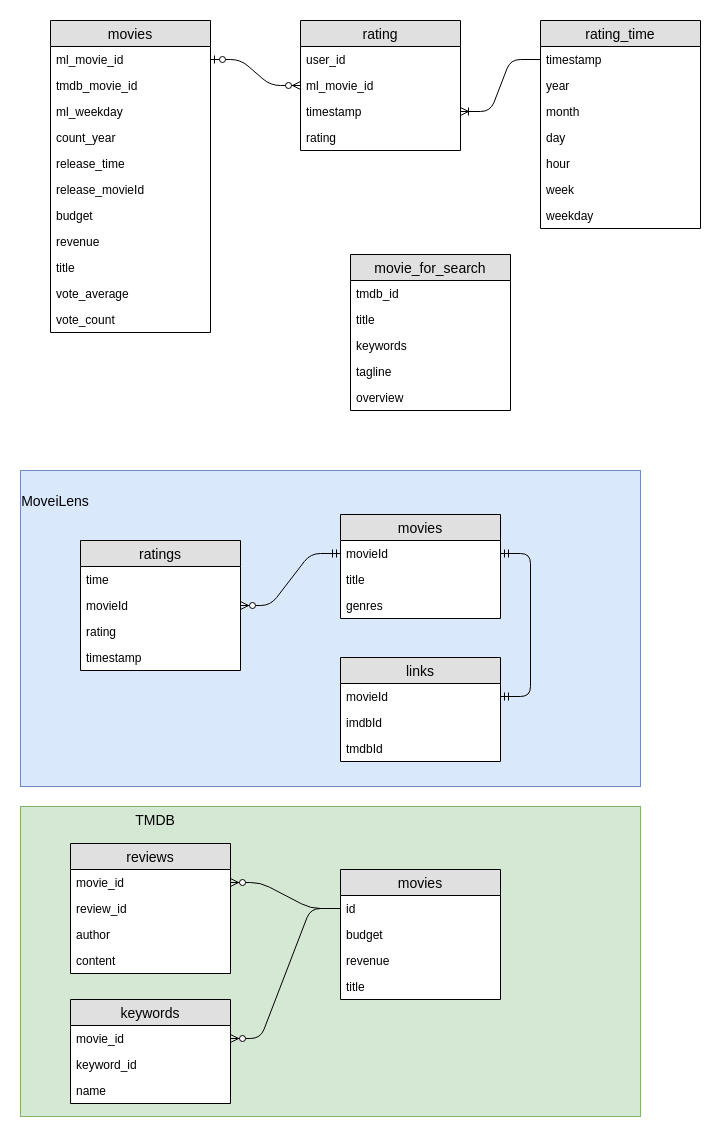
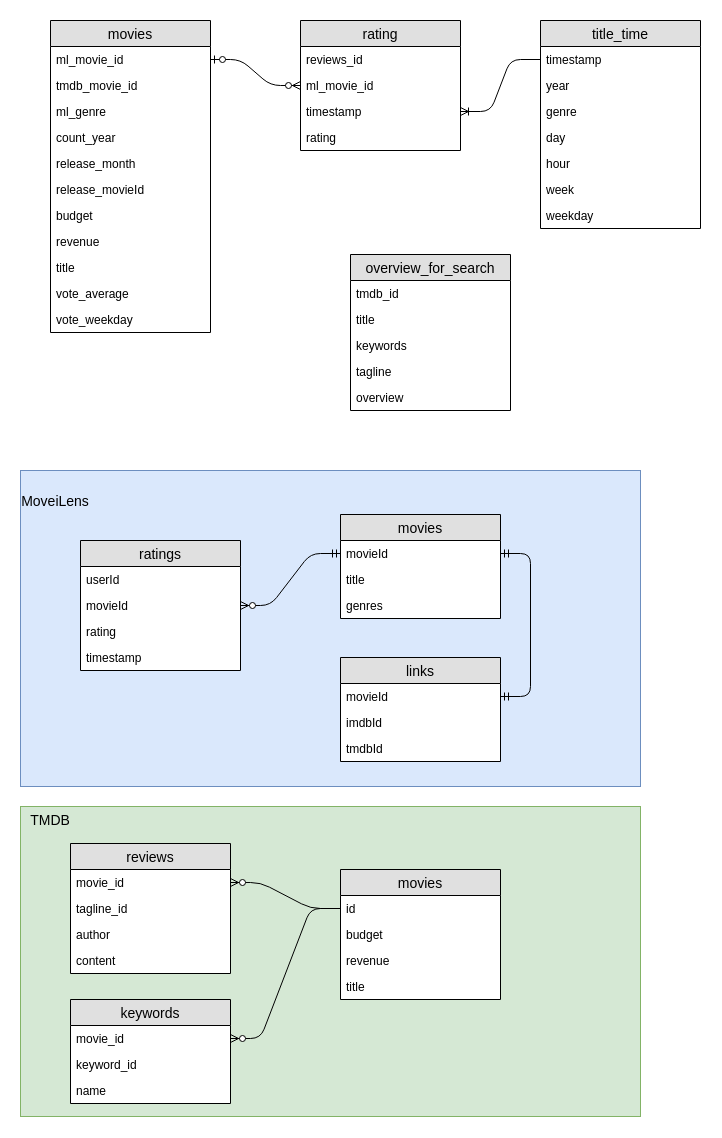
node "rating_time": label "rating_time" -> "title_time"
node "user_id": label "user_id" -> "reviews_id"
node "ml_weekday": label "ml_weekday" -> "ml_genre"
node "month": label "month" -> "genre"
node "release_time": label "release_time" -> "release_month"
node "movie_for_search": label "movie_for_search" -> "overview_for_search"
node "vote_count": label "vote_count" -> "vote_weekday"
node "time": label "time" -> "userId"
node "TMDB": moved (156, 821) -> (51, 821)
node "review_id": label "review_id" -> "tagline_id"
